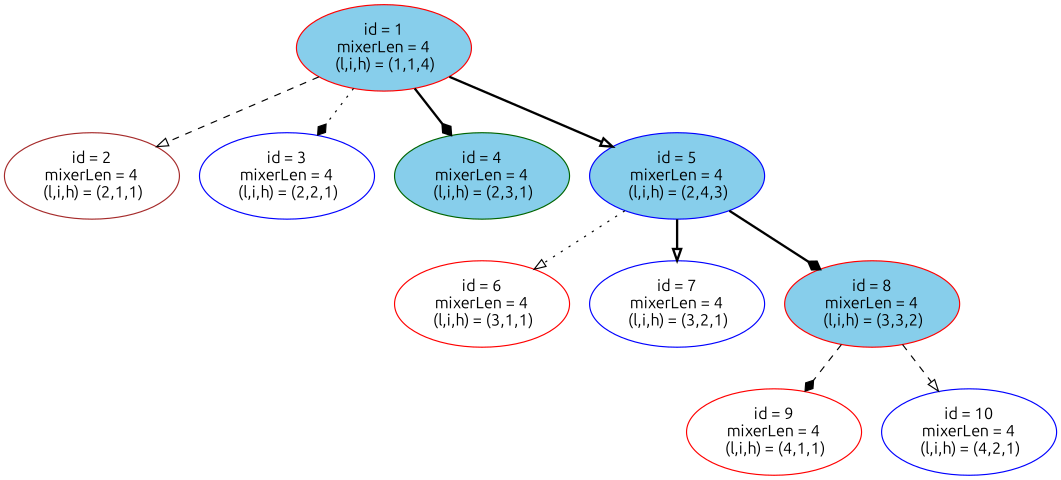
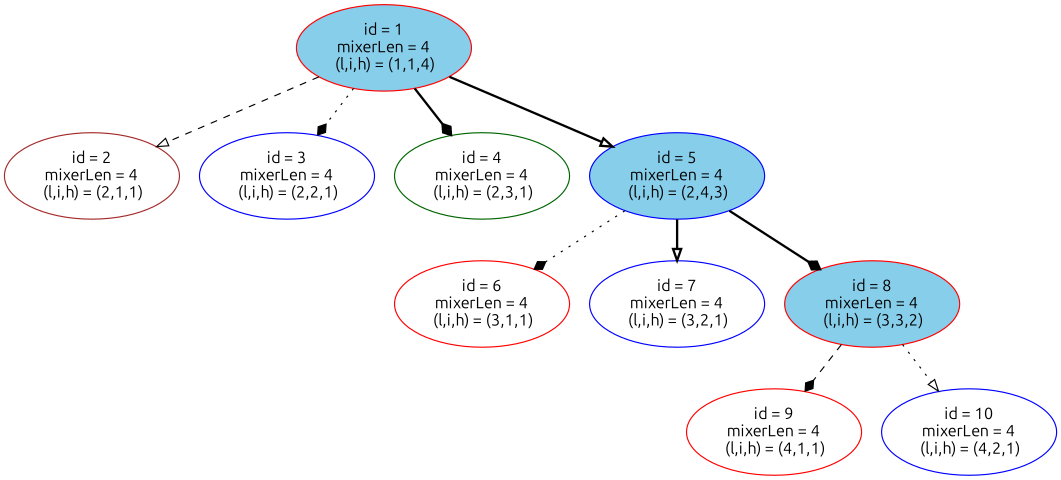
node "id = 4 mixerLen = 4 (l,i,h) = (2,3,1)": fillcolor skyblue -> white
edge "id = 5 mixerLen = 4 (l,i,h) = (2,4,3)" -> "id = 6 mixerLen = 4 (l,i,h) = (3,1,1)": arrowhead onormal -> diamond
edge "id = 8 mixerLen = 4 (l,i,h) = (3,3,2)" -> "id = 10 mixerLen = 4 (l,i,h) = (4,2,1)": style dashed -> dotted
